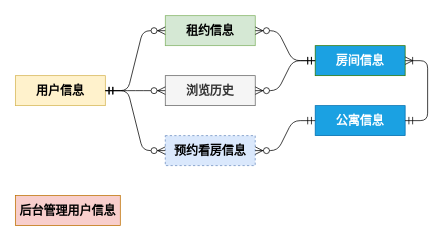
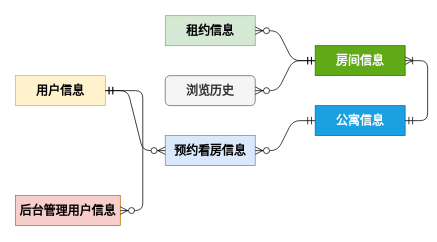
edge "租约信息" -- "用户信息": now "后台管理用户信息" -- "用户信息"
node "房间信息": fillcolor #1ba1e2 -> #60a917
edge "用户信息" -- "浏览历史": removed
node "浏览历史": shape rectangle -> rounded rectangle
node "预约看房信息": style dashed -> solid
